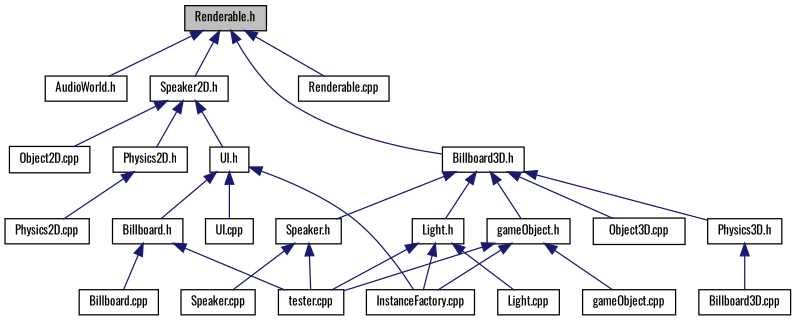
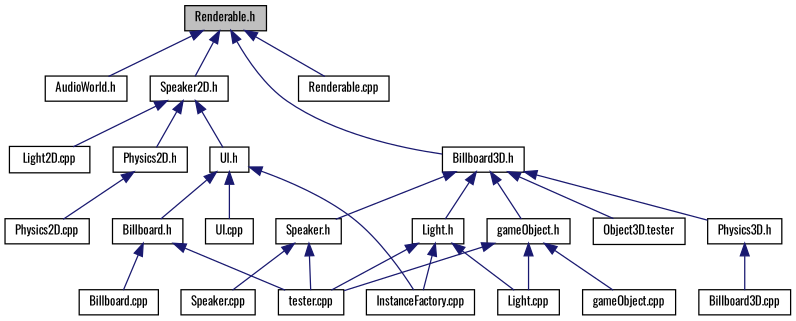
node "Object2D.cpp": label "Object2D.cpp" -> "Light2D.cpp"
node "Object3D.cpp": label "Object3D.cpp" -> "Object3D.tester"
edge "InstanceFactory.cpp" -> "gameObject.h": now "Light.cpp" -> "gameObject.h"
